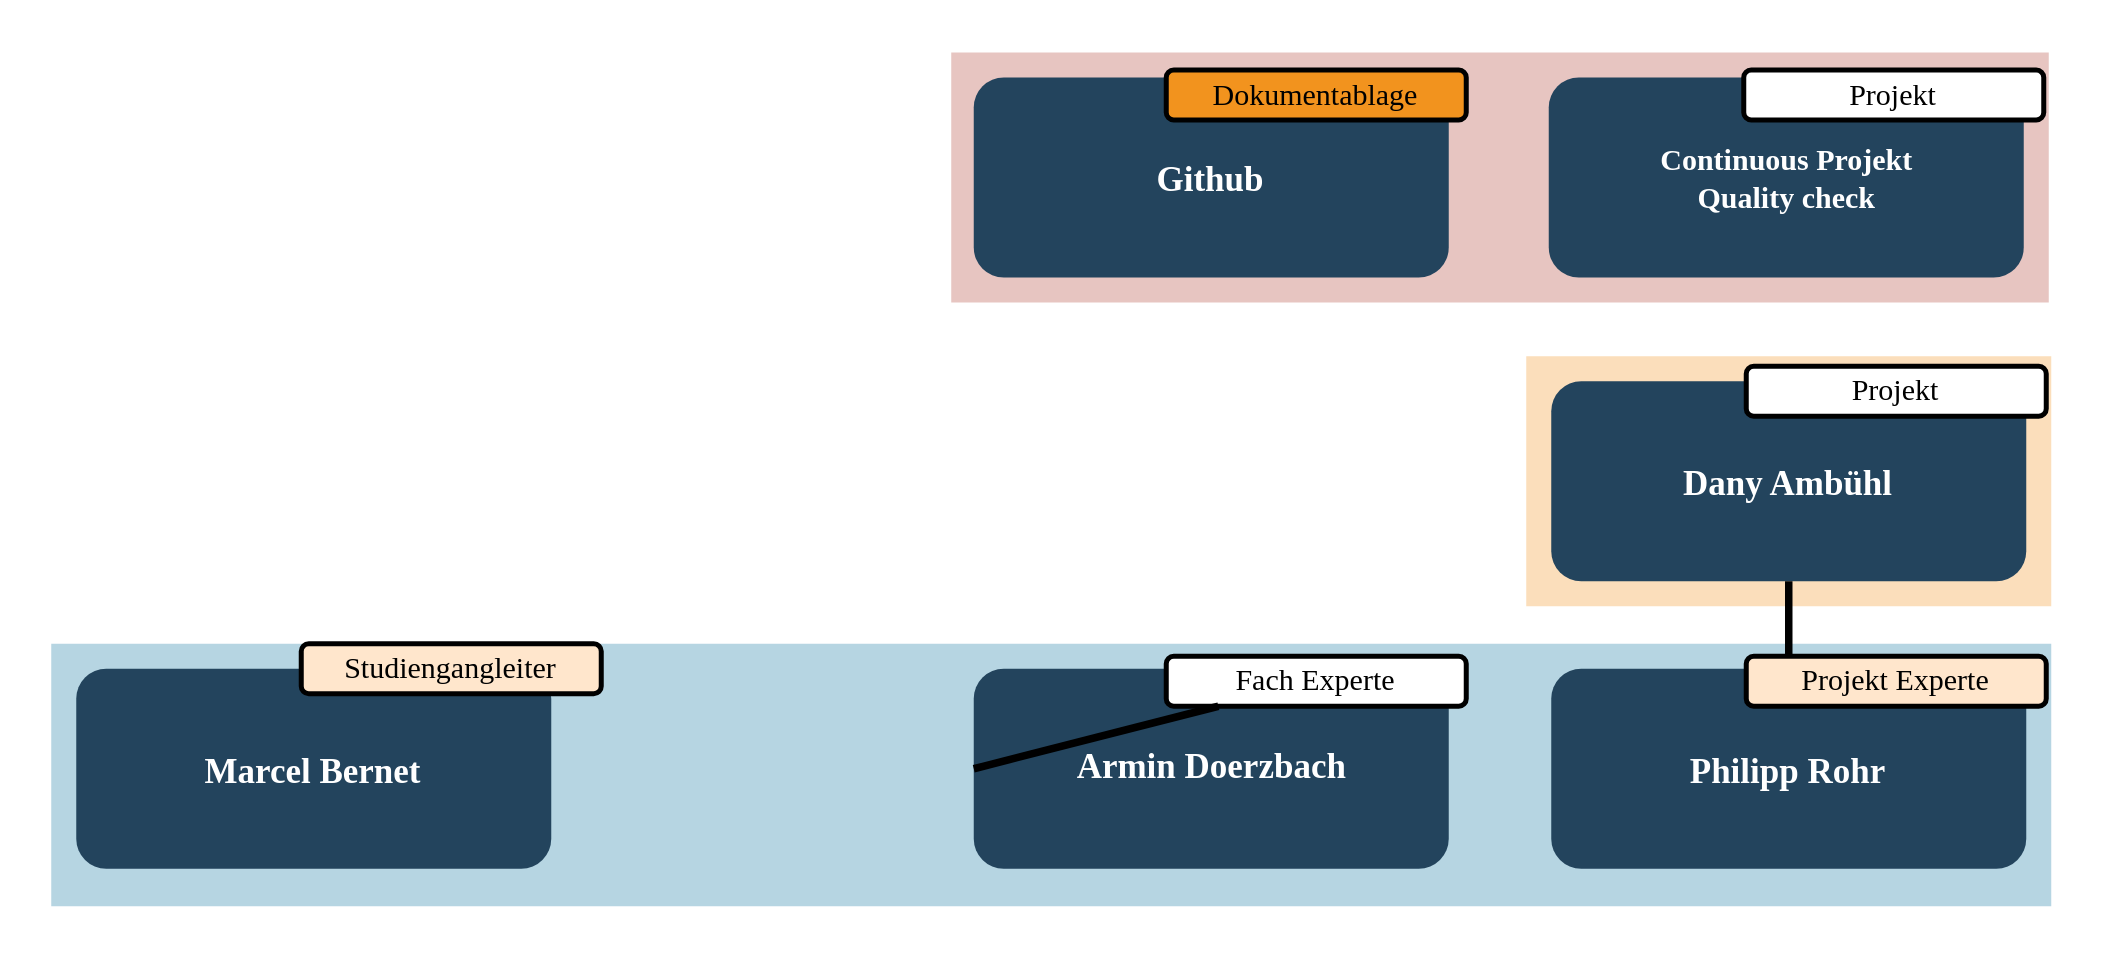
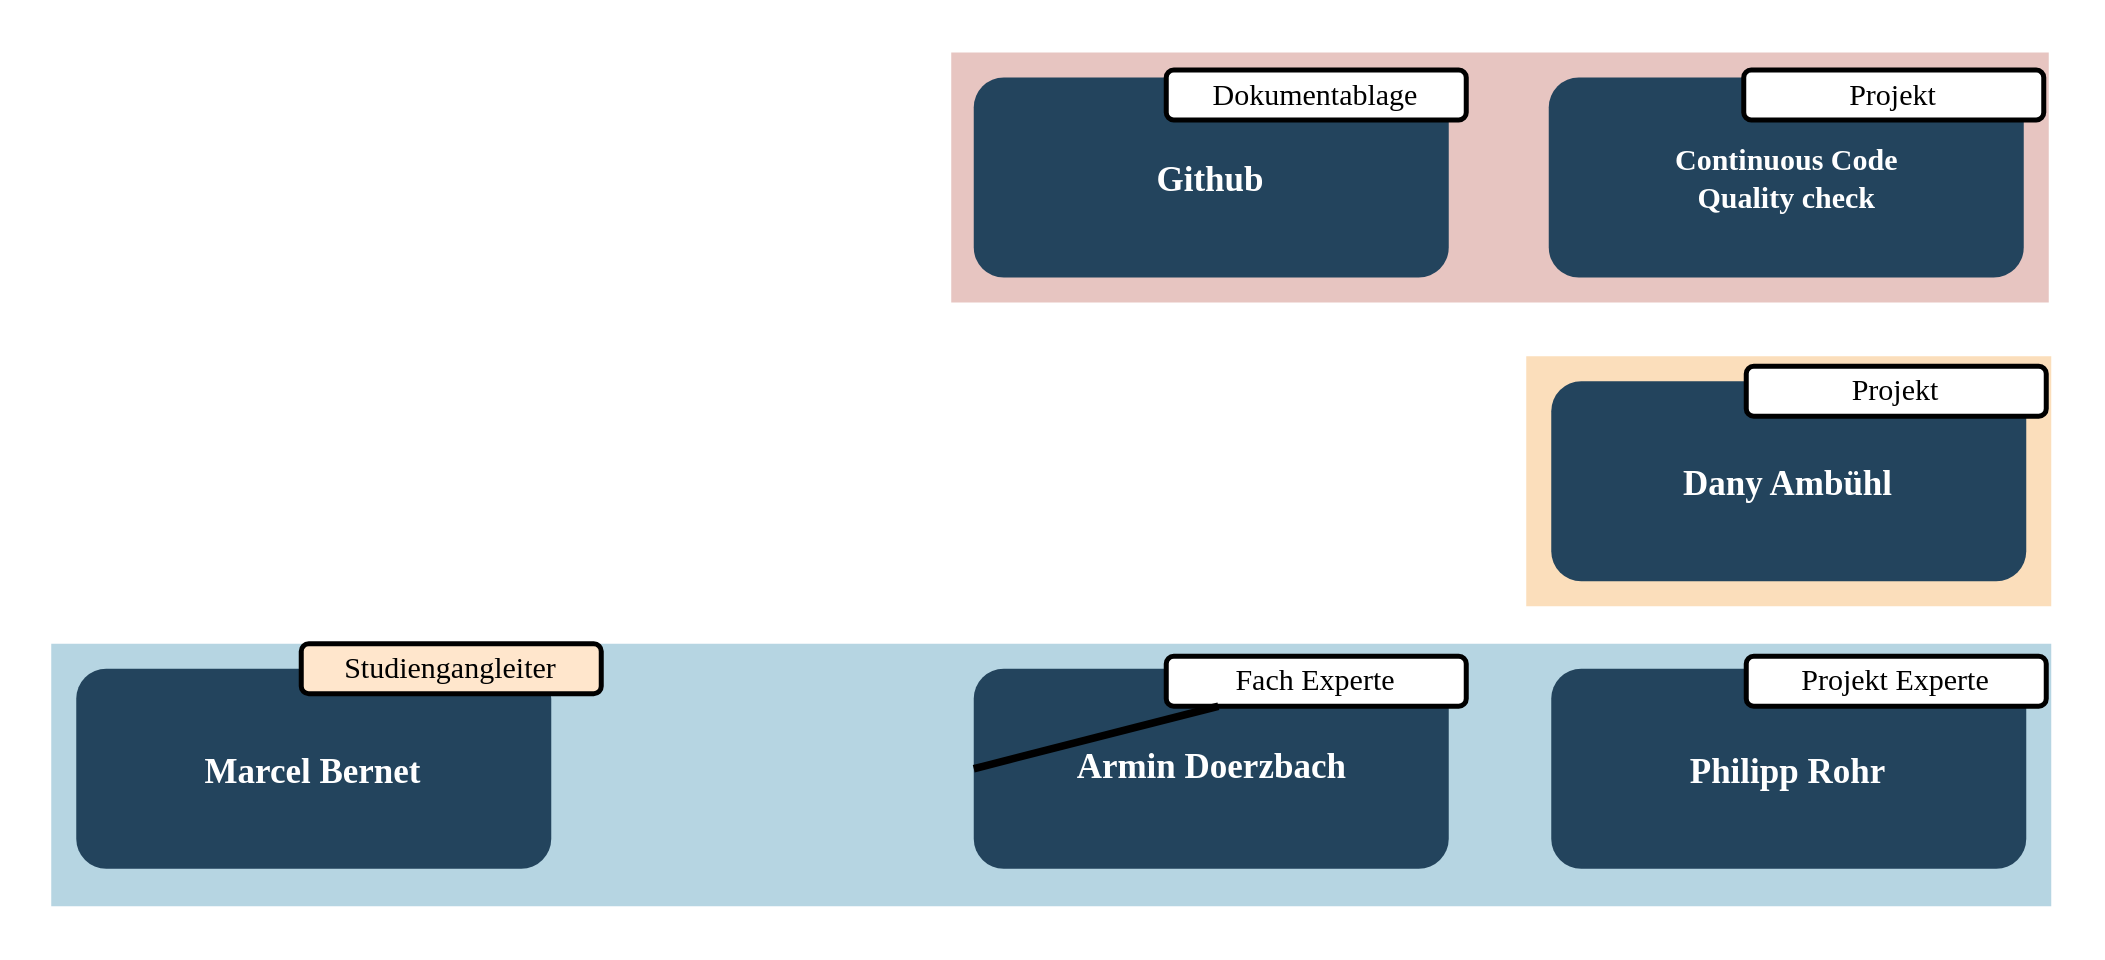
node "Dokumentablage": fillcolor #f2931e -> #ffffff
node "Continuous Projekt Quality check": label "Continuous Projekt Quality check" -> "Continuous Code Quality check"
edge "Dany Ambühl" -- "Philipp Rohr": removed
node "Projekt Experte": fillcolor #ffe6cc -> #ffffff
